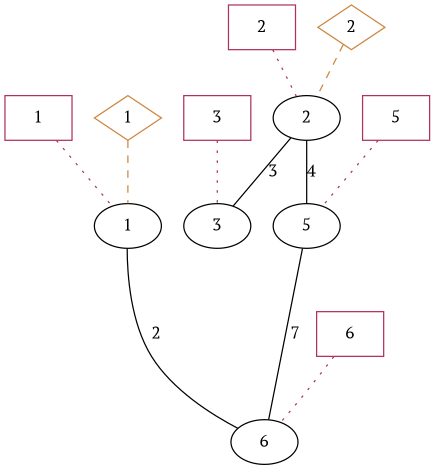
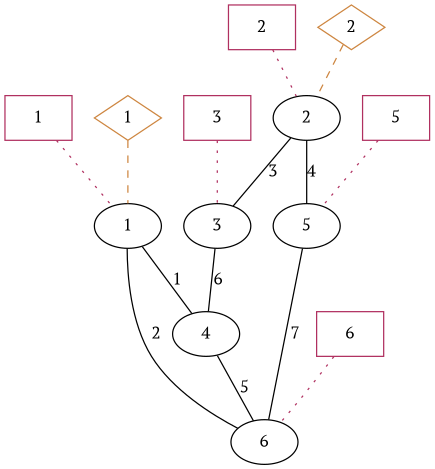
node "4": added
